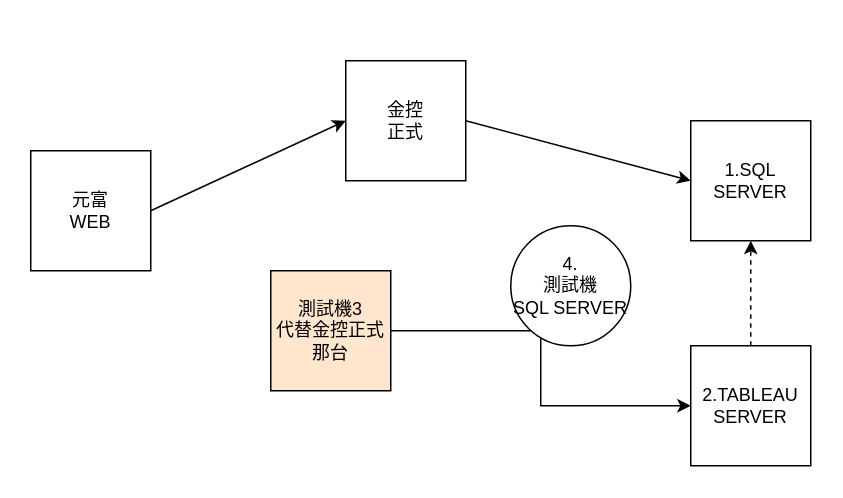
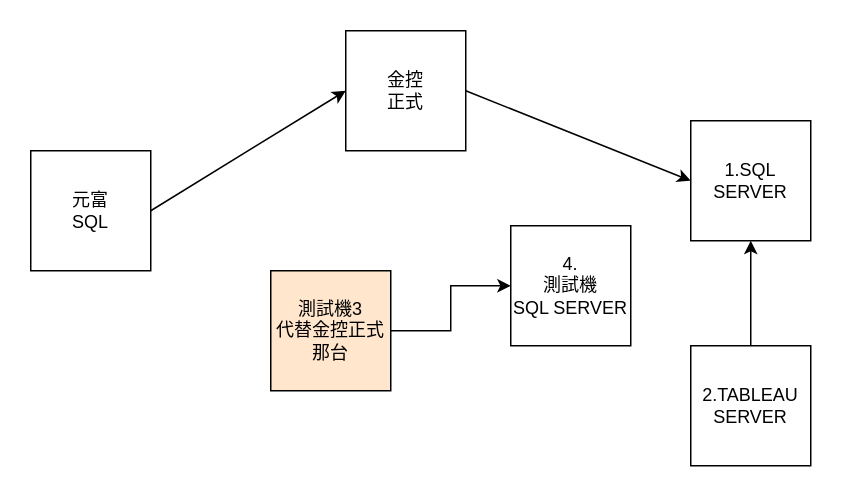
node "金控 正式": moved (406, 121) -> (406, 91)
node "元富 WEB": label "元富 WEB" -> "元富 SQL"
node "4. 測試機 SQL SERVER": shape ellipse -> rectangle
edge "2.TABLEAU SERVER" -> "1.SQL SERVER": style dashed -> solid
edge "測試機3 代替金控正式那台" -> "2.TABLEAU SERVER": now "測試機3 代替金控正式那台" -> "4. 測試機 SQL SERVER"
